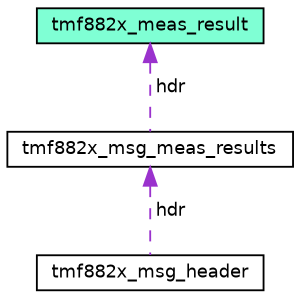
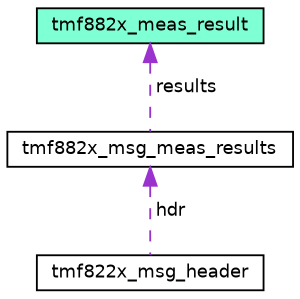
edge "tmf882x_msg_meas_results" -> "tmf882x_meas_result": label " hdr" -> " results"
node "tmf882x_msg_header": label "tmf882x_msg_header" -> "tmf822x_msg_header"
